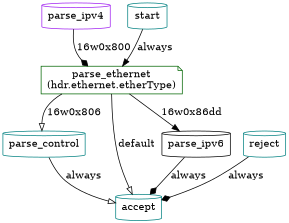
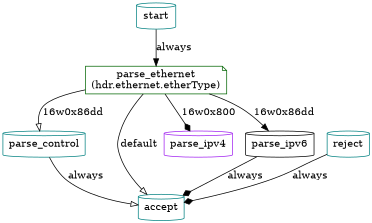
edge "parse_ipv4" -> "parse_ethernet (hdr.ethernet.etherType)": reversed
edge "parse_ethernet (hdr.ethernet.etherType)" -> "parse_control": label "16w0x806" -> "16w0x86dd"
